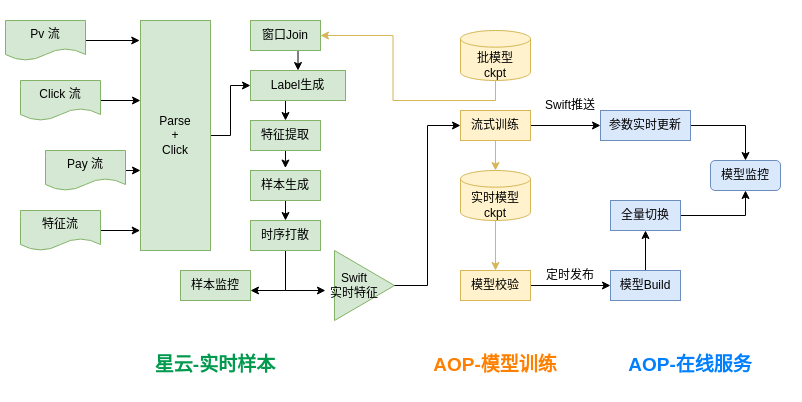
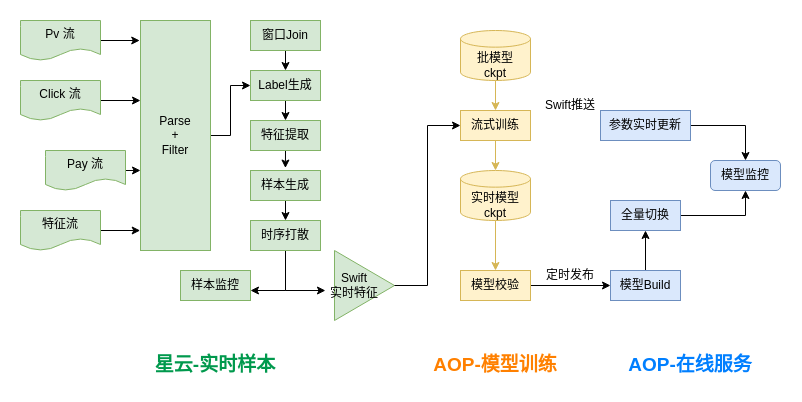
node "Pv 流": moved (46, 41) -> (61, 41)
node "Label生成": size 95x30 -> 70x30
edge "批模型 ckpt" -> "窗口Join": now "批模型 ckpt" -> "流式训练"
edge "流式训练" -> "参数实时更新": removed
node "Parse + Click": label "Parse + Click" -> "Parse + Filter"
